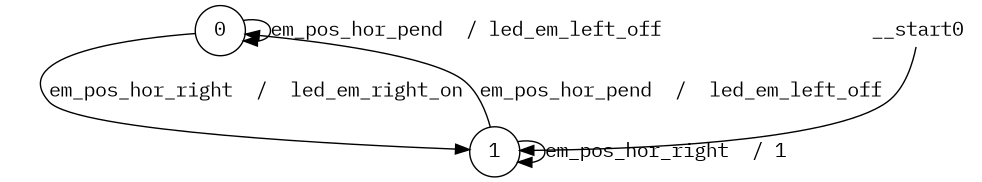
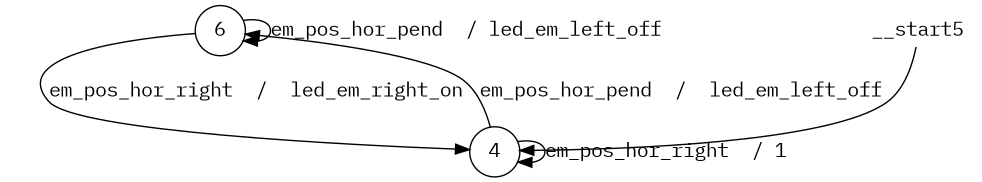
node "0": label "0" -> "6"
node "__start0": label "__start0" -> "__start5"
node "1": label "1" -> "4"
